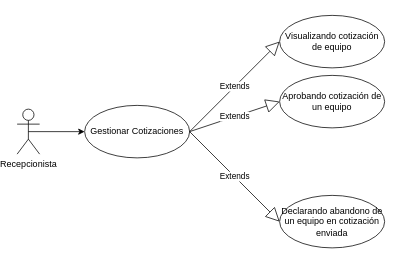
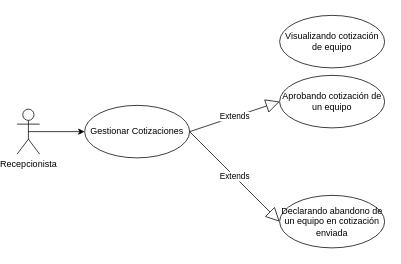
edge "Gestionar Cotizaciones" -> "Visualizando cotización de equipo": removed, label "Extends"
